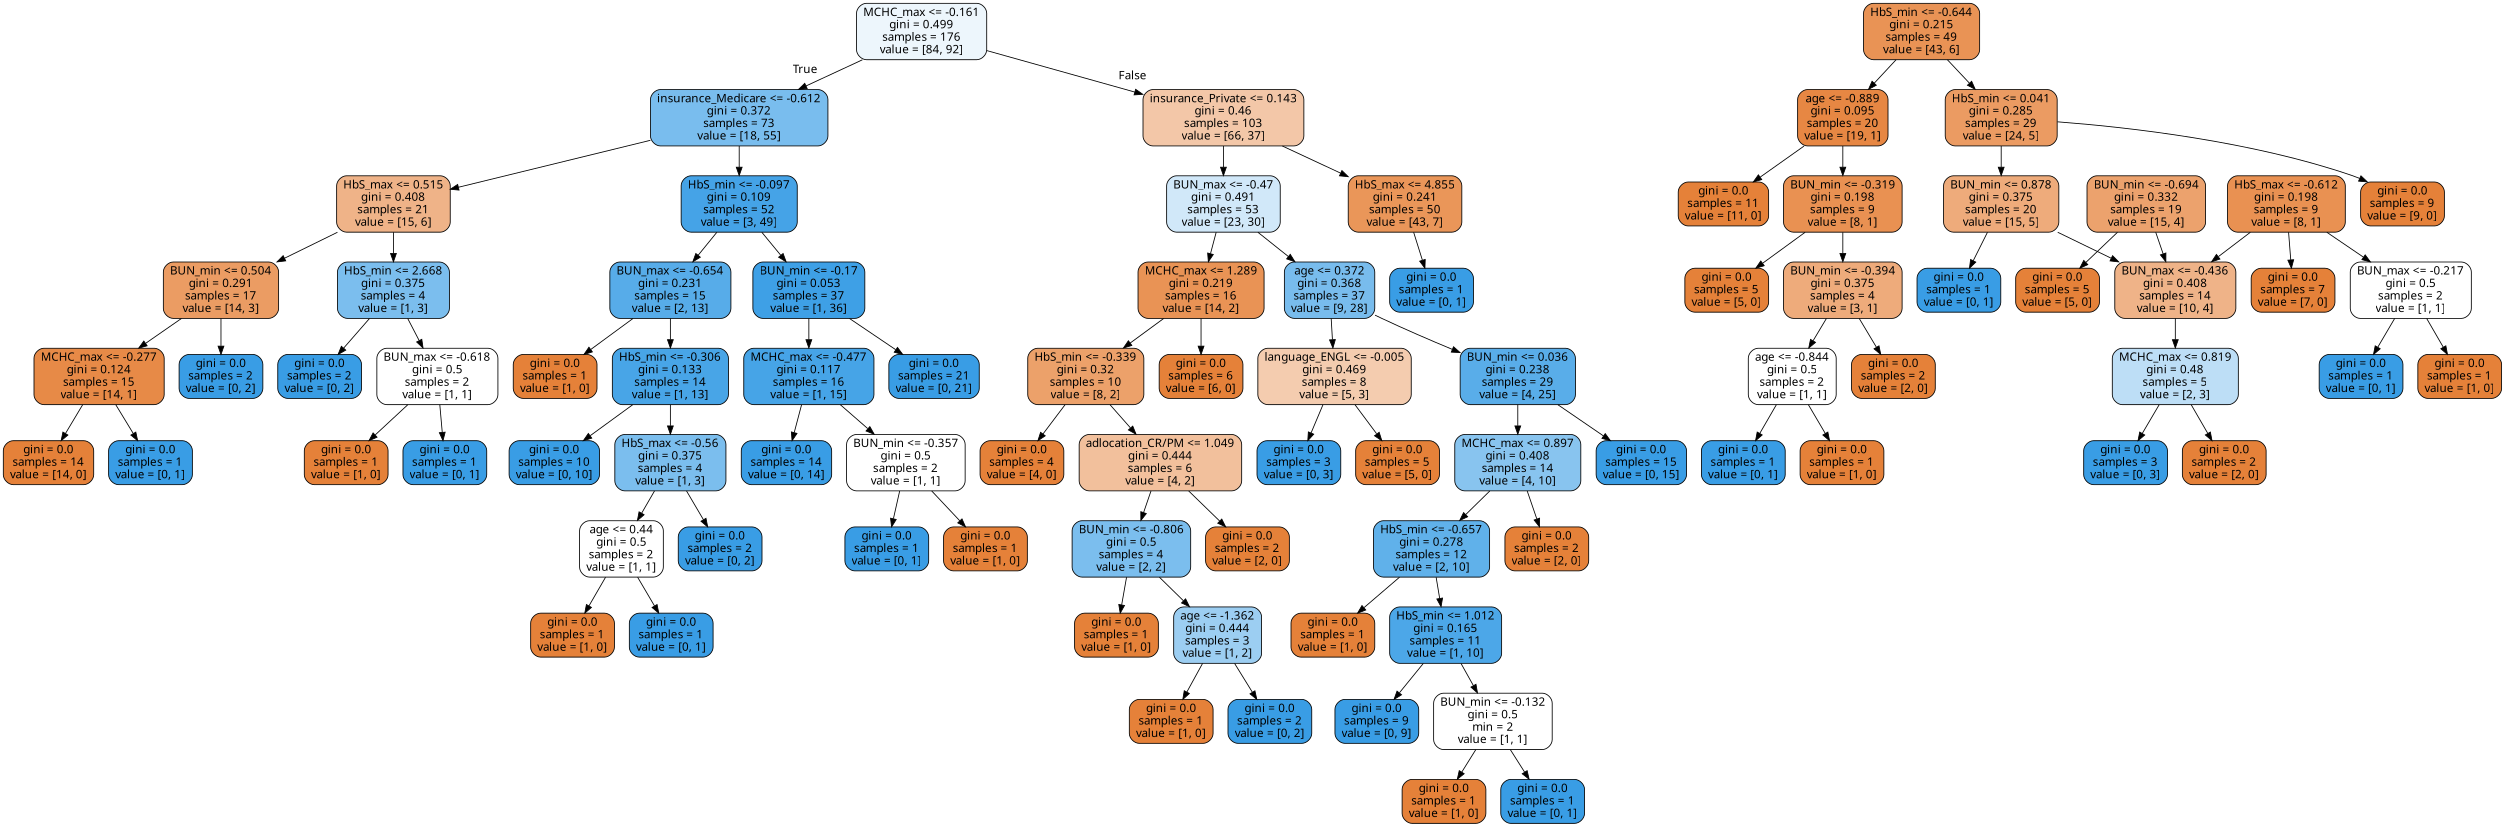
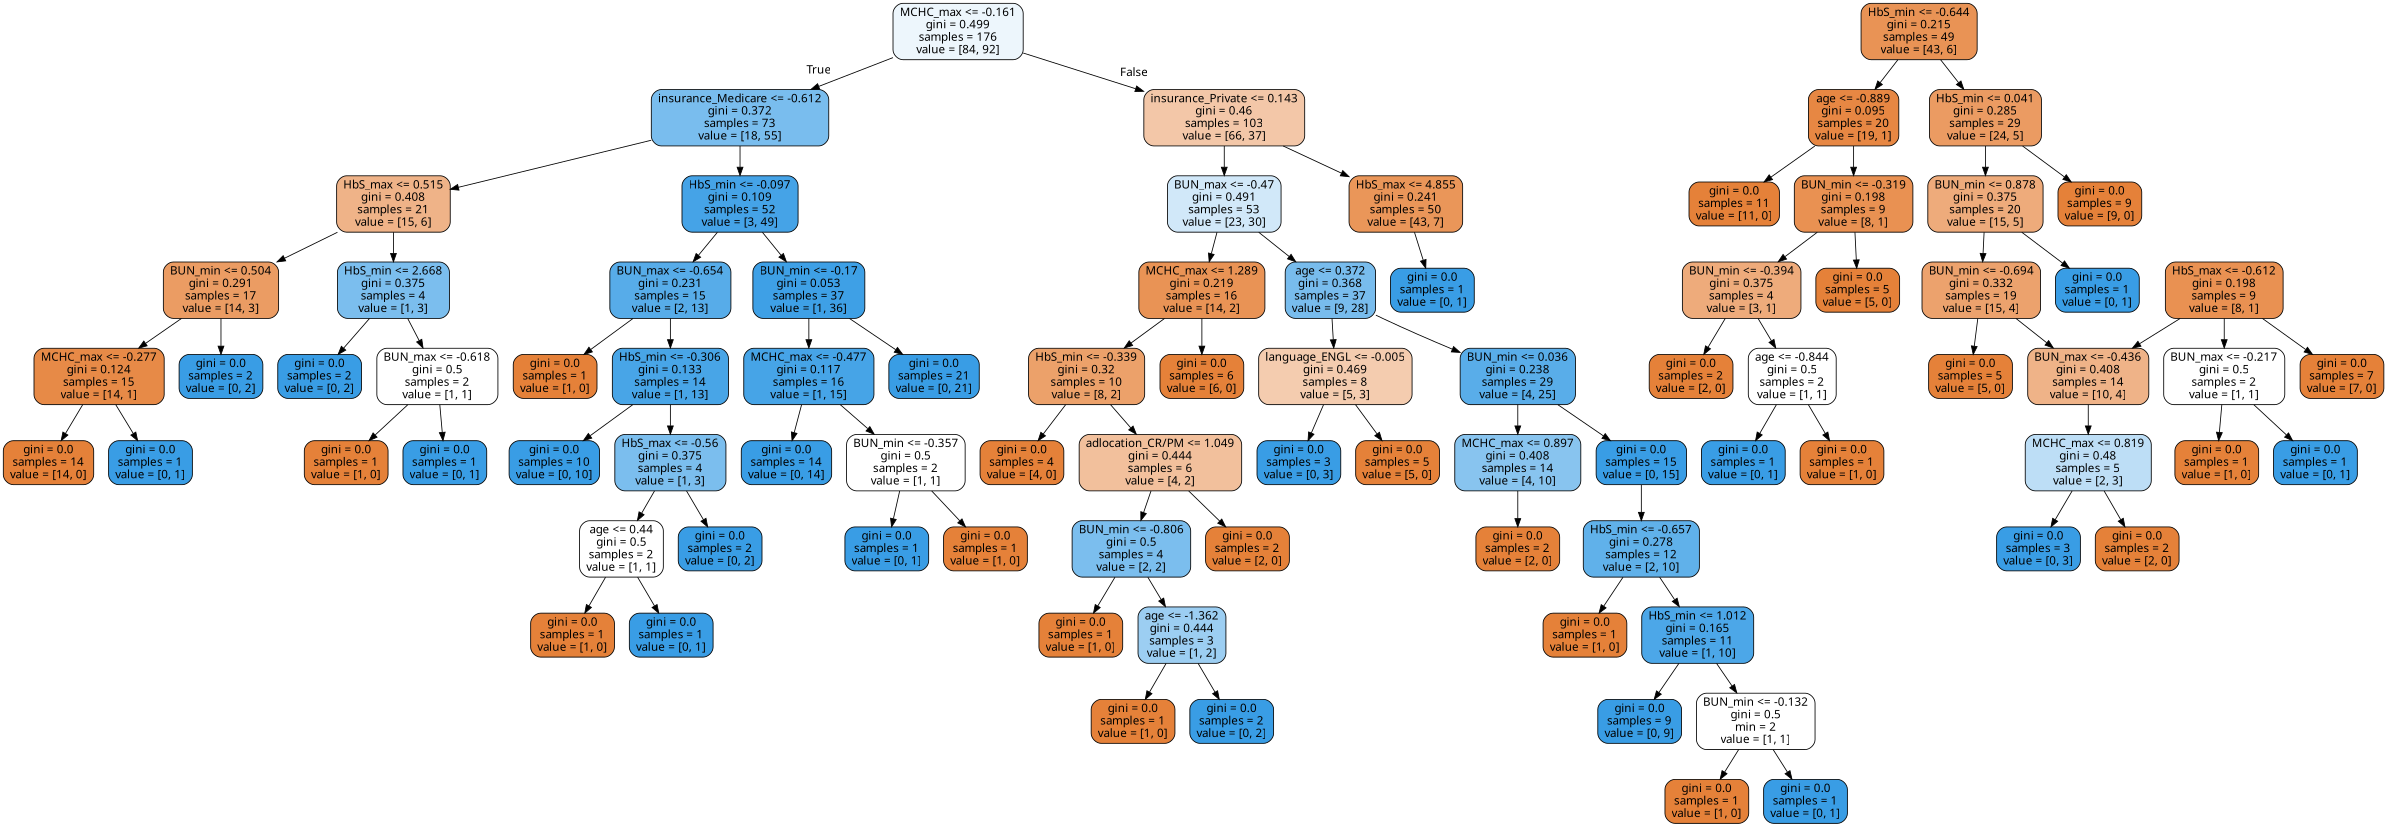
edge "BUN_min <= 0.878 gini = 0.375 samples = 20 value = [15, 5]" -> "BUN_max <= -0.436 gini = 0.408 samples = 14 value = [10, 4]": now "BUN_min <= 0.878 gini = 0.375 samples = 20 value = [15, 5]" -> "BUN_min <= -0.694 gini = 0.332 samples = 19 value = [15, 4]"
edge "MCHC_max <= 0.897 gini = 0.408 samples = 14 value = [4, 10]" -> "HbS_min <= -0.657 gini = 0.278 samples = 12 value = [2, 10]": now "gini = 0.0 samples = 15 value = [0, 15]" -> "HbS_min <= -0.657 gini = 0.278 samples = 12 value = [2, 10]"
